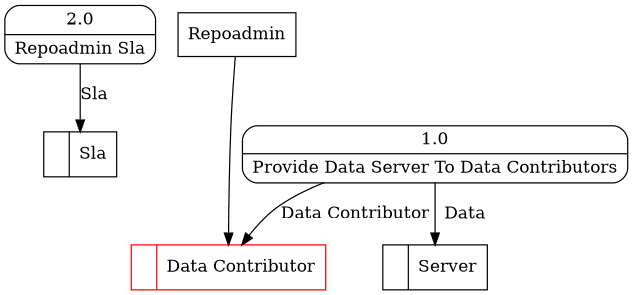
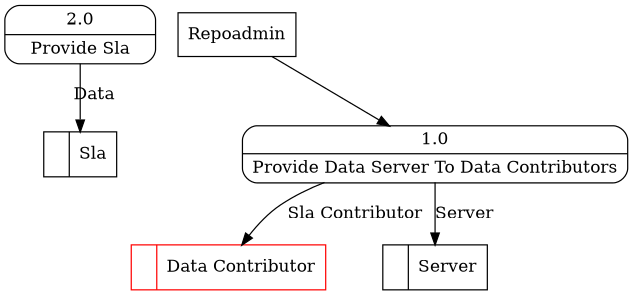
node "2.0": text "Repoadmin Sla" -> "Provide Sla"
edge "2.0" -> "Sla": label "Sla" -> "Data"
edge "Repoadmin" -> "Data Contributor": now "Repoadmin" -> "1.0"
edge "1.0" -> "Data Contributor": label "Data Contributor" -> "Sla Contributor"
edge "1.0" -> "Server": label "Data" -> "Server"
